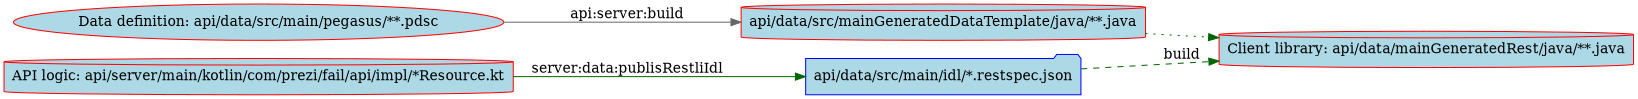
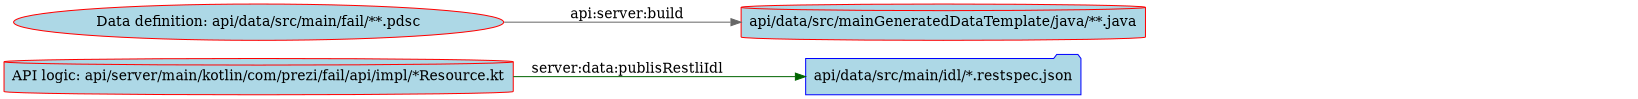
node "Data definition: api/data/src/main/pegasus/**.pdsc": label "Data definition: api/data/src/main/pegasus/**.pdsc" -> "Data definition: api/data/src/main/fail/**.pdsc"
node "Client library: api/data/mainGeneratedRest/java/**.java": removed
